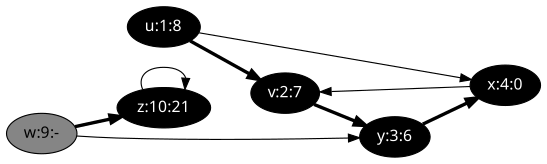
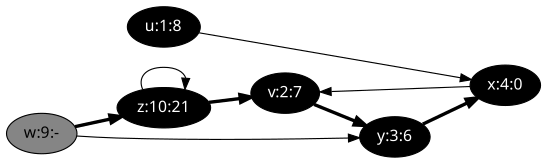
edge "u:1:8" -> "v:2:7": now "z:10:21" -> "v:2:7"
